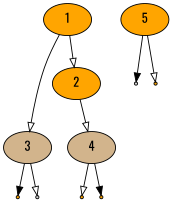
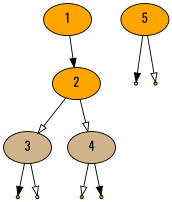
edge "1" -> "2": arrowhead onormal -> normal
edge "1" -> "3": now "2" -> "3"
